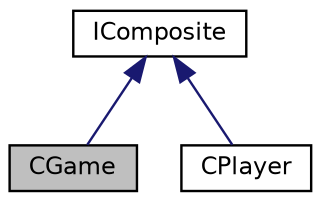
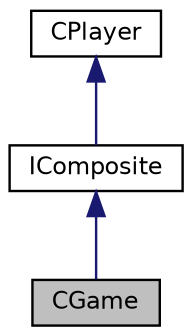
edge "CPlayer" -> "IComposite": reversed
